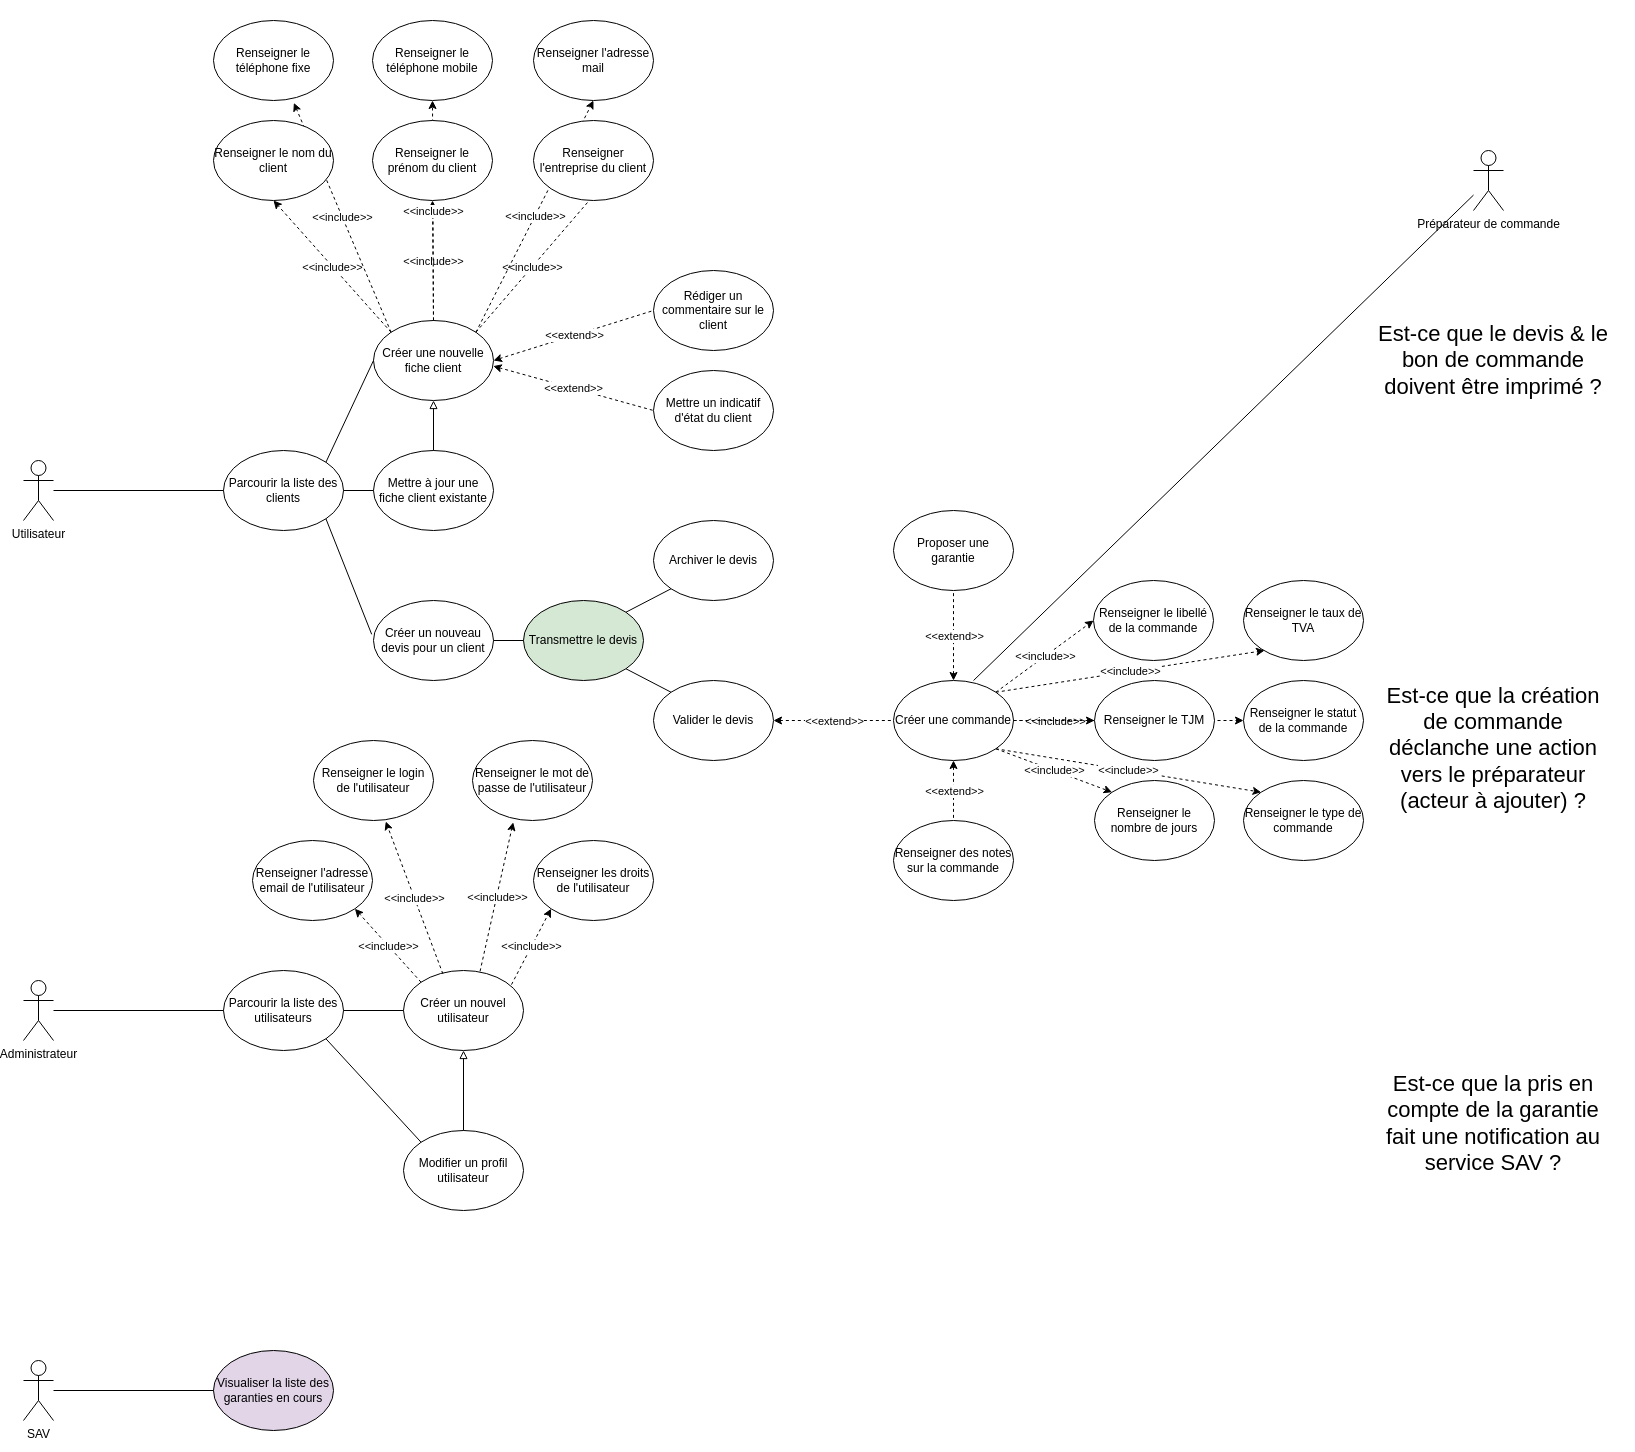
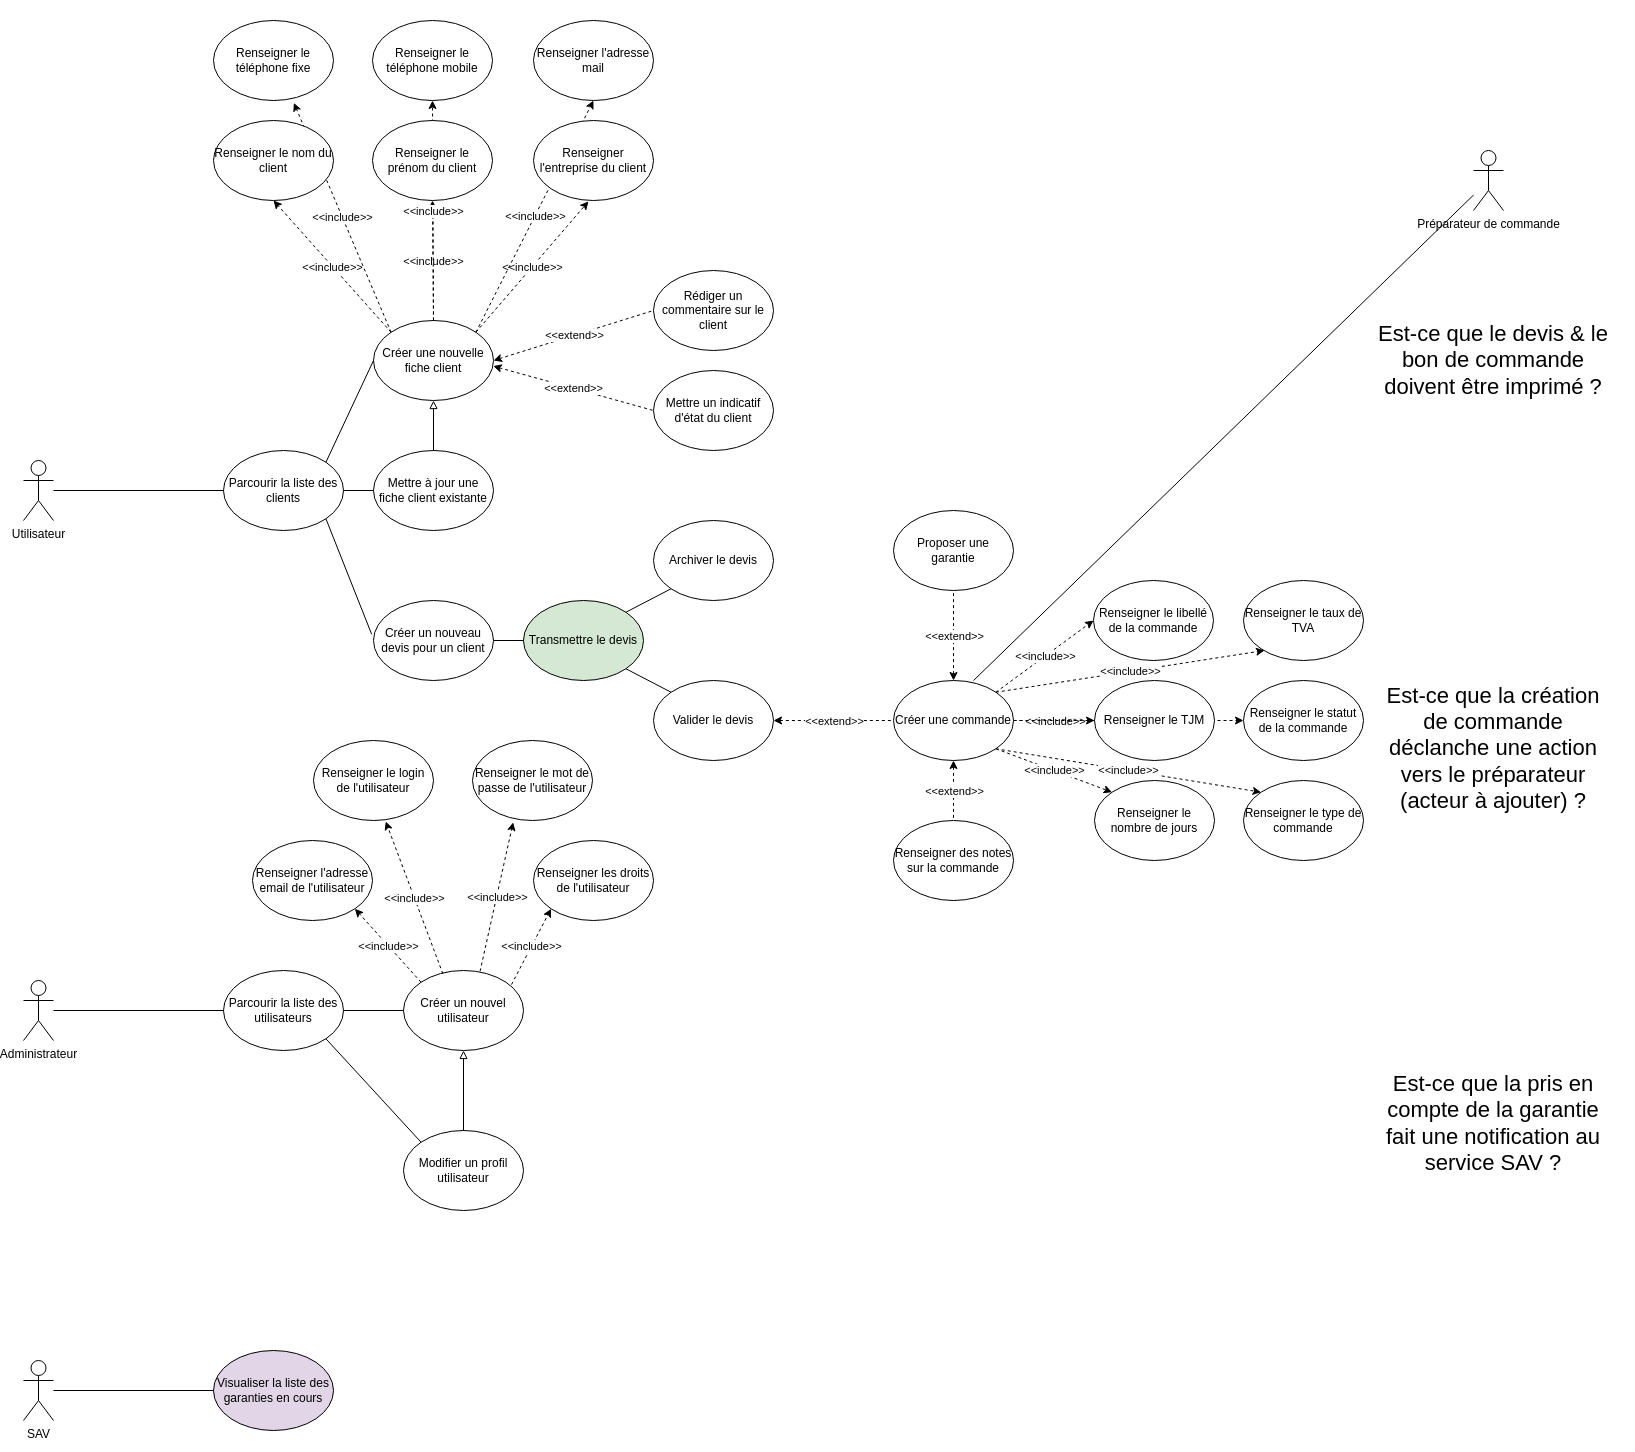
edge "Renseigner l'entreprise du client" -- "Créer une nouvelle fiche client": arrowhead none -> classic
